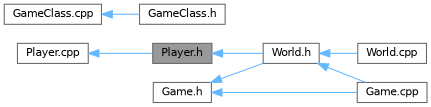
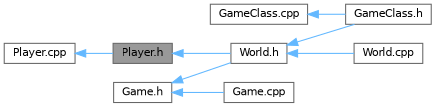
edge "Game.cpp" -> "World.h": now "GameClass.h" -> "World.h"
